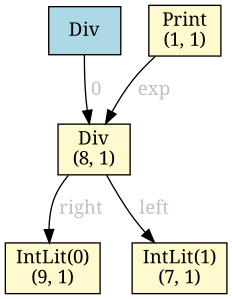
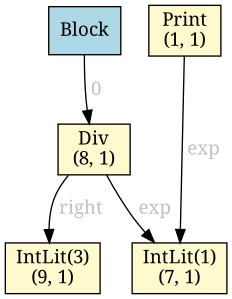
node "Div": label "Div" -> "Block"
edge "Print (1, 1)" -> "Div (8, 1)": now "Print (1, 1)" -> "IntLit(1) (7, 1)"
edge "Div (8, 1)" -> "IntLit(1) (7, 1)": label " left" -> " exp"
node "IntLit(0) (9, 1)": label "IntLit(0) (9, 1)" -> "IntLit(3) (9, 1)"
